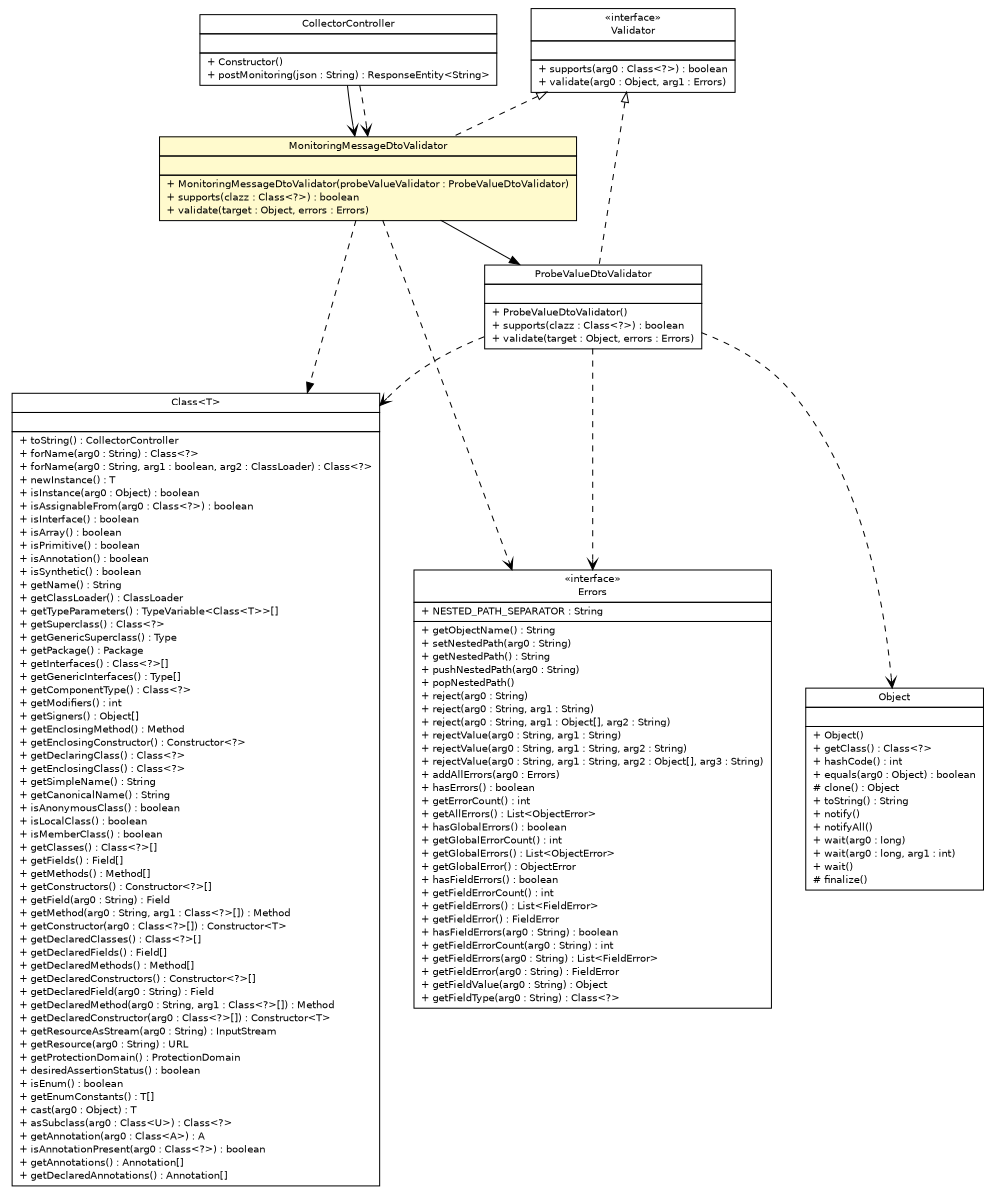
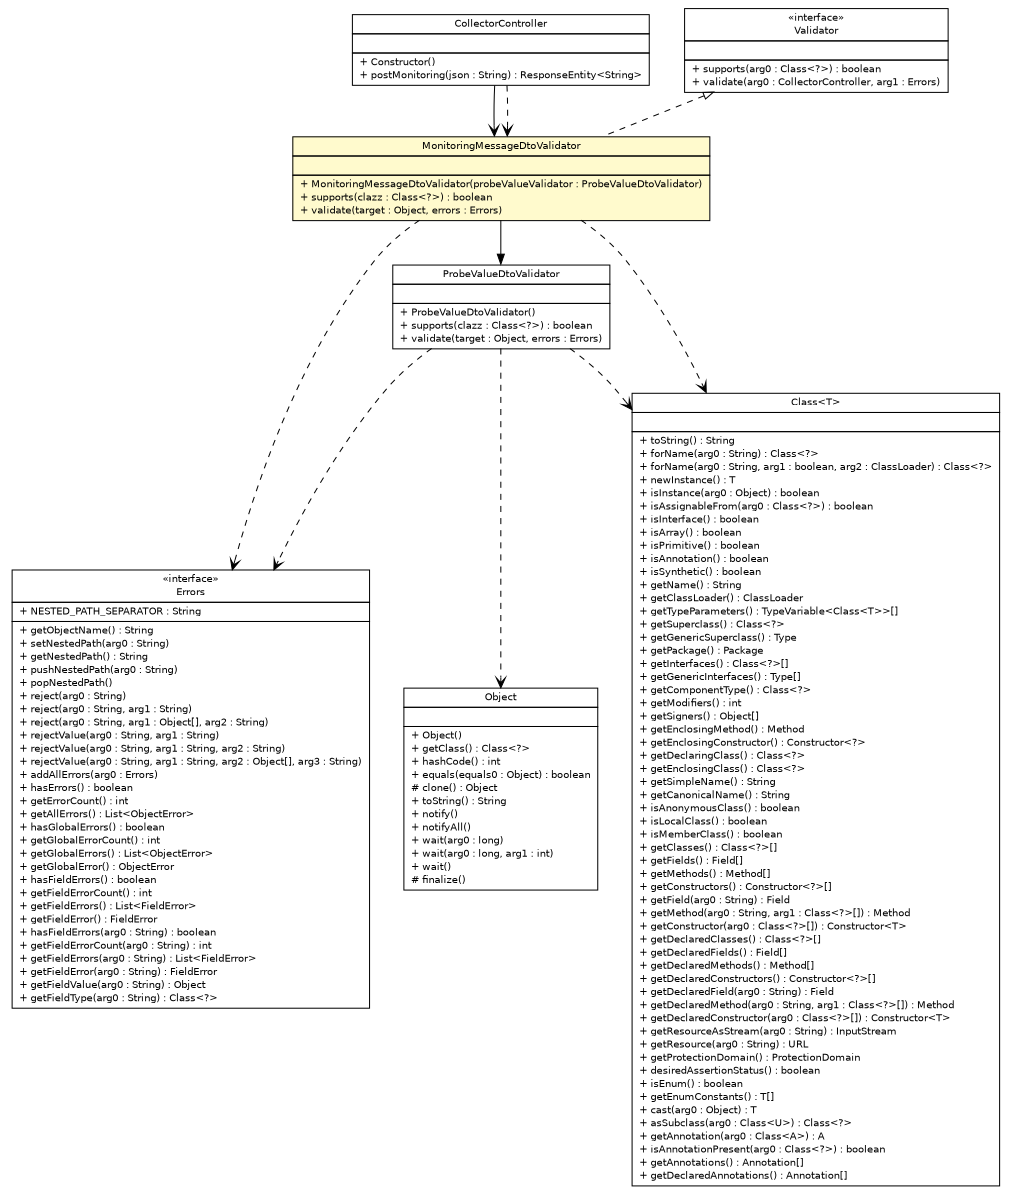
node "Validator": text "+ validate(arg0 : Object, arg1 : Errors)" -> "+ validate(arg0 : CollectorController, arg1 : Errors)"
edge "ProbeValueDtoValidator" -> "Validator": removed
edge "MonitoringMessageDtoValidator" -> "Class<T>": arrowhead normal -> open
node "Class<T>": text "+ toString() : CollectorController" -> "+ toString() : String"
node "Object": text "+ equals(arg0 : Object) : boolean" -> "+ equals(equals0 : Object) : boolean"
